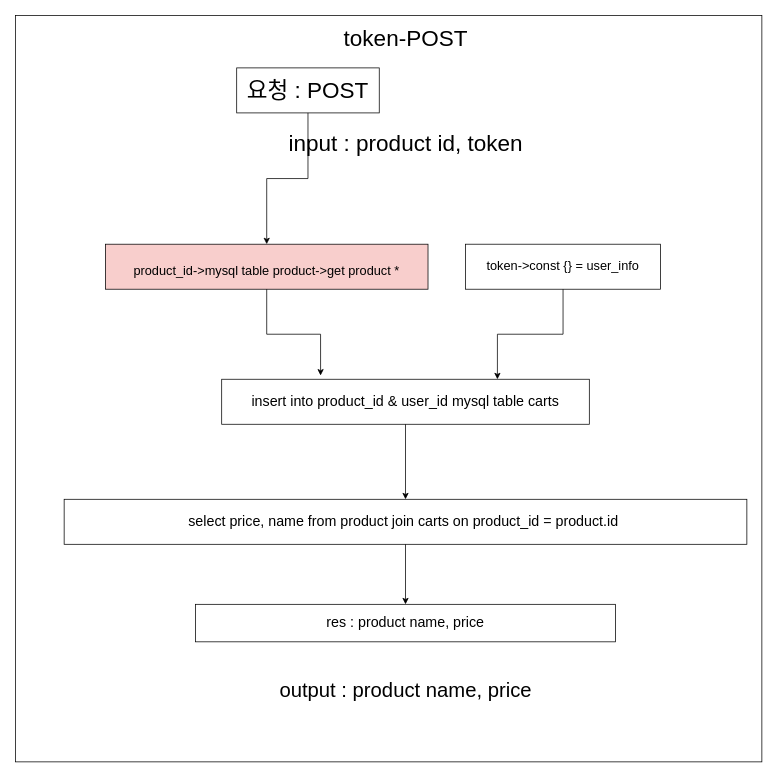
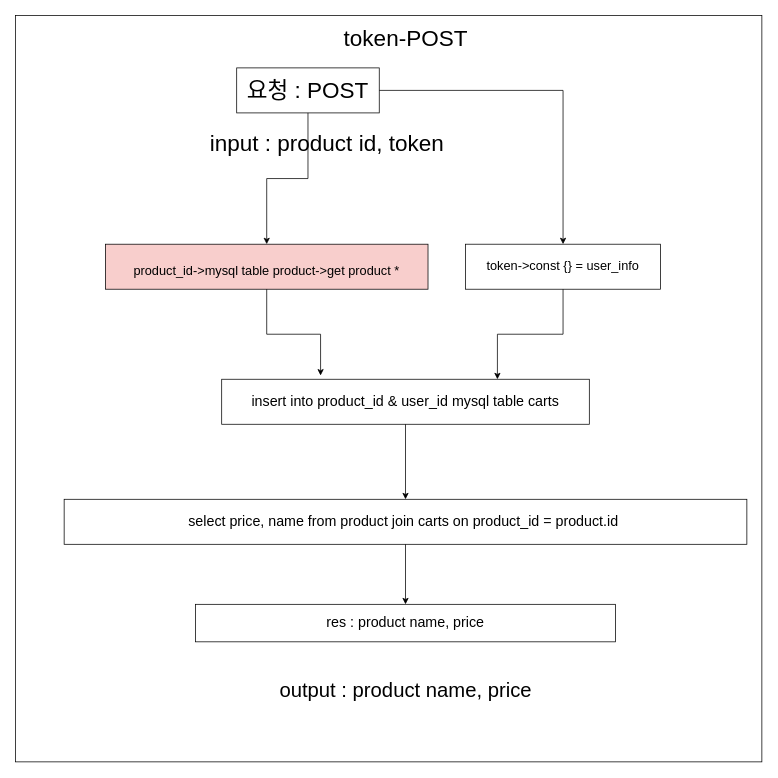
edge "요청 : POST" -> "token->const {} = user_info": added
node "input : product id, token": moved (405, 143) -> (327, 143)
